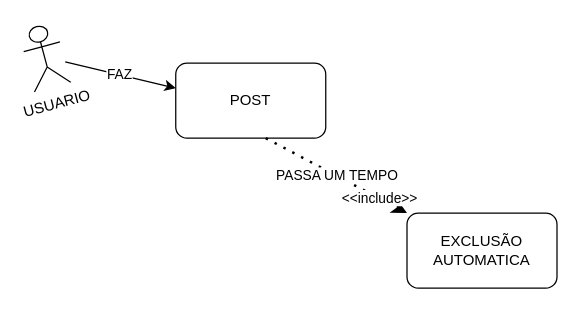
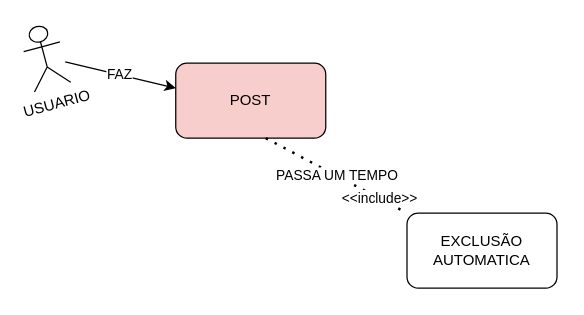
node "POST": fillcolor #ffffff -> #f8cecc
edge "POST" -> "EXCLUSÃO AUTOMATICA": arrowhead classic -> none
